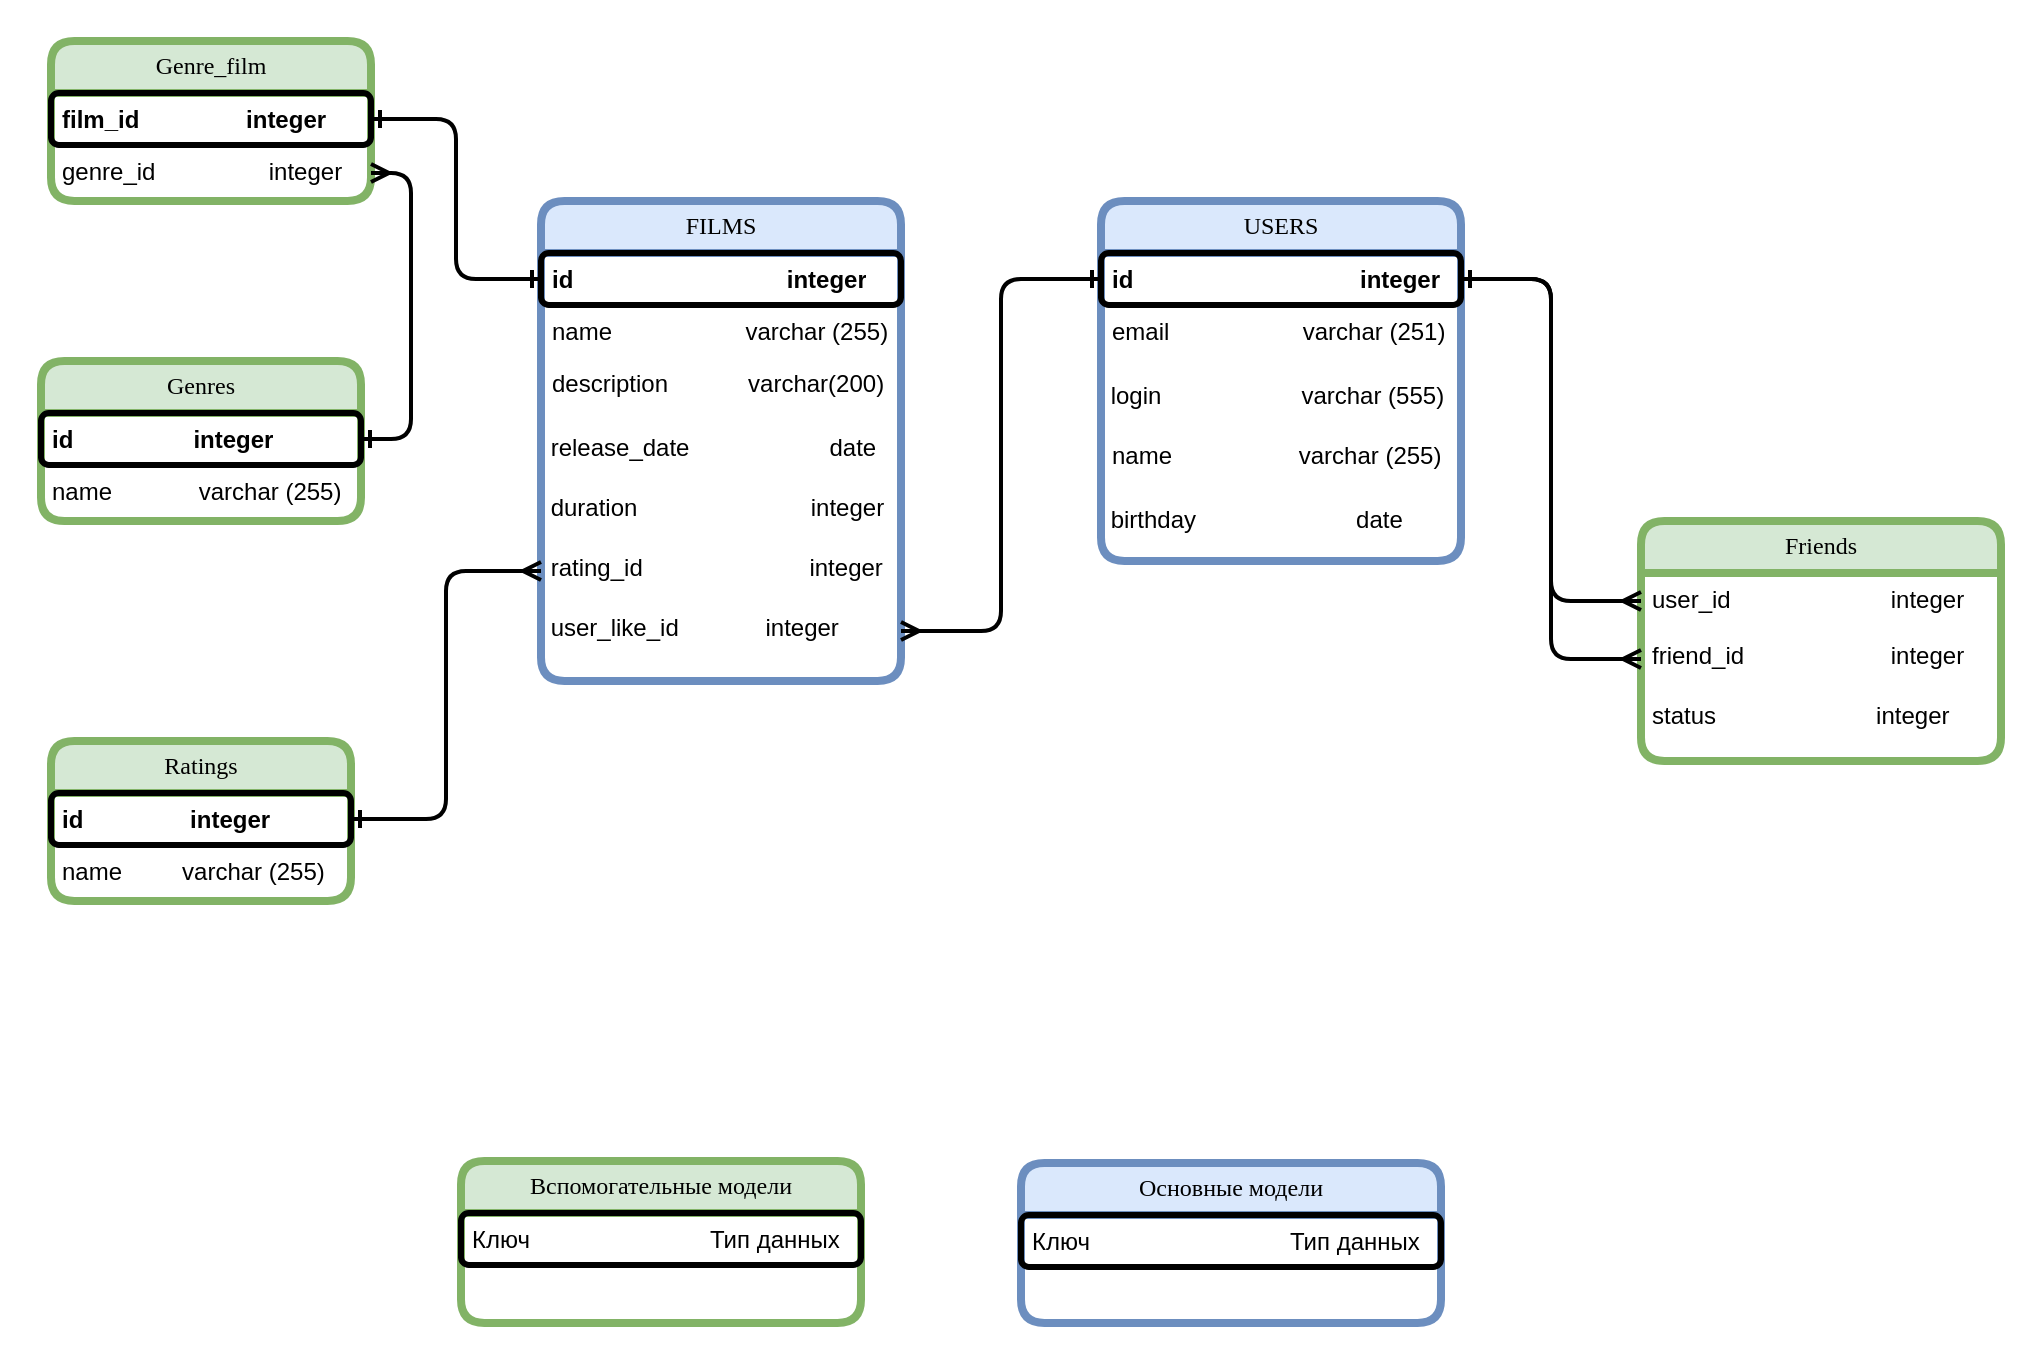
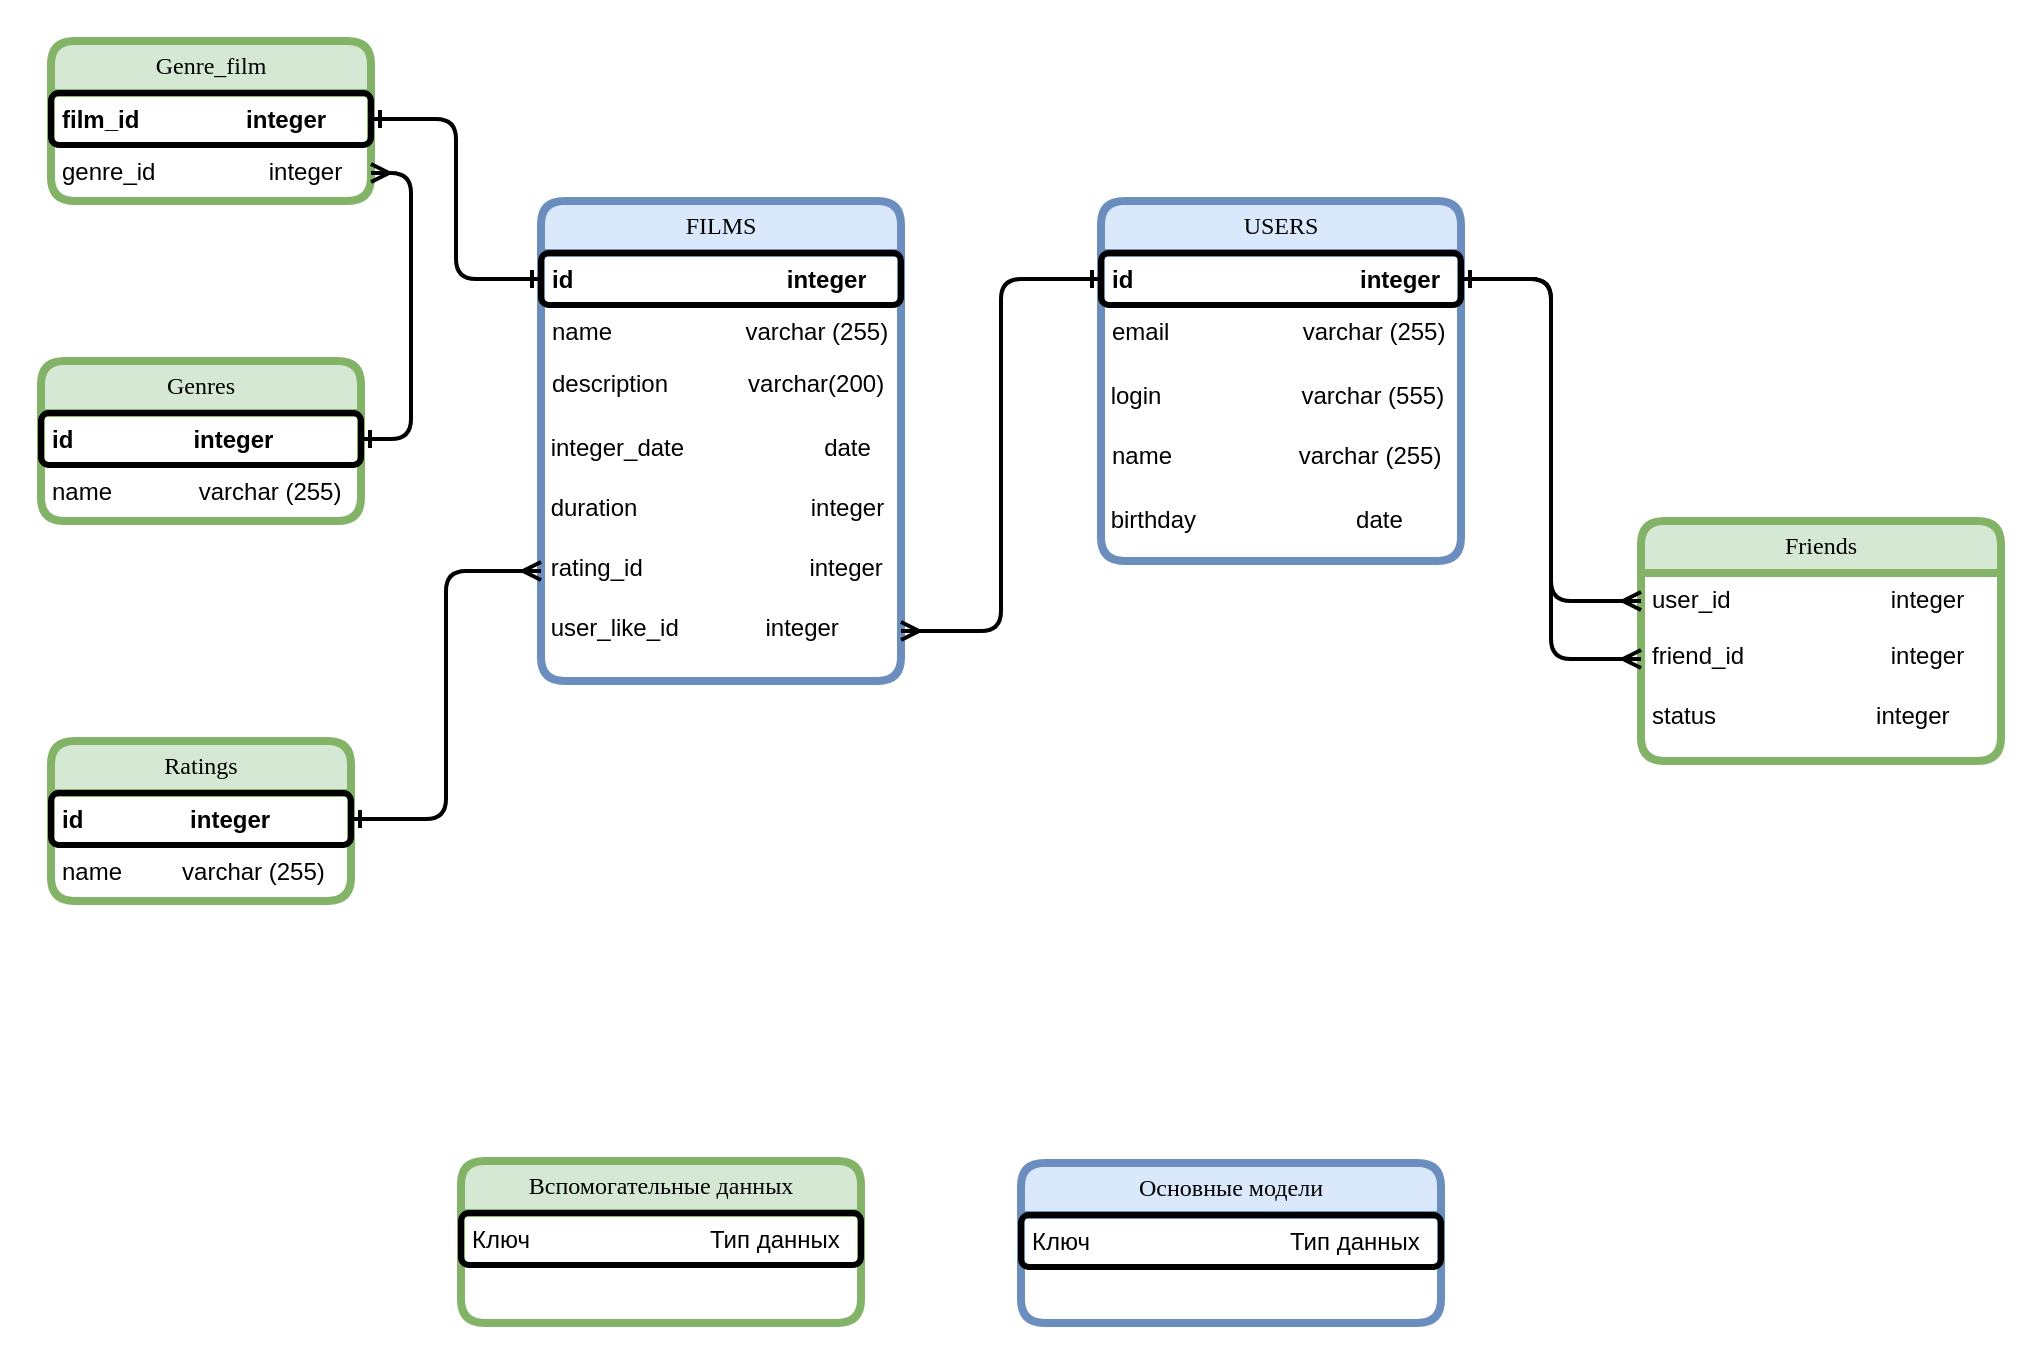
node "email varchar (251)": label "email varchar (251)" -> "email varchar (255)"
node "release_date date": label "release_date date" -> "integer_date date"
node "Вспомогательные модели": label "Вспомогательные модели" -> "Вспомогательные данных"
